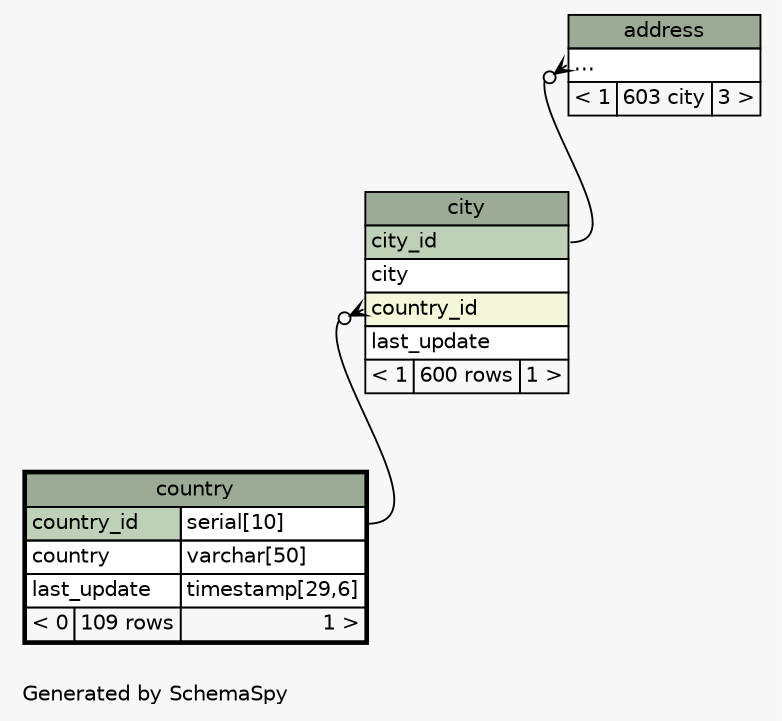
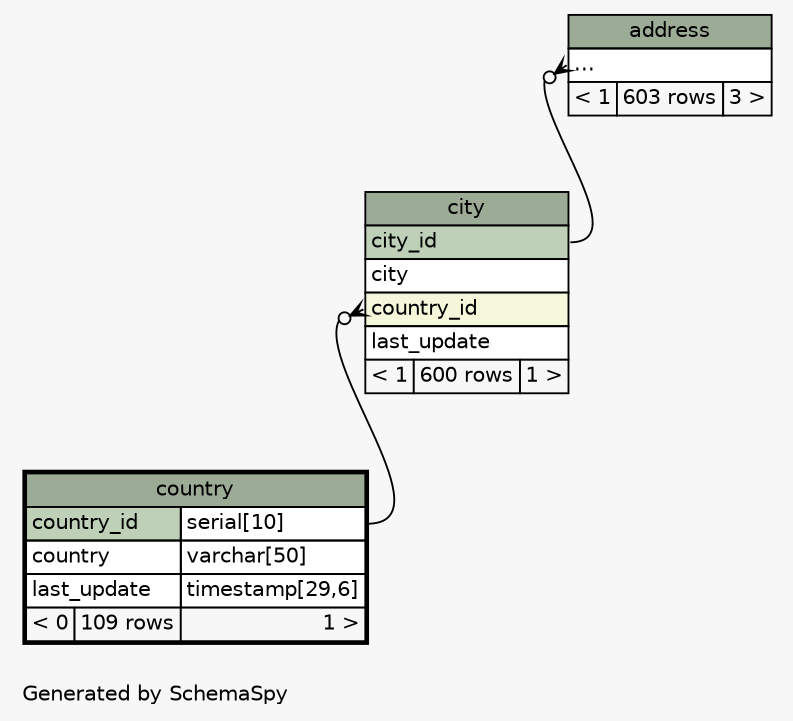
node "address": text "603 city" -> "603 rows"
